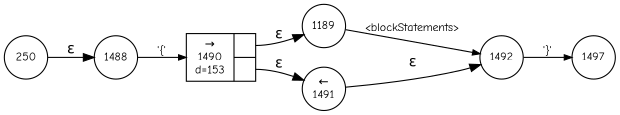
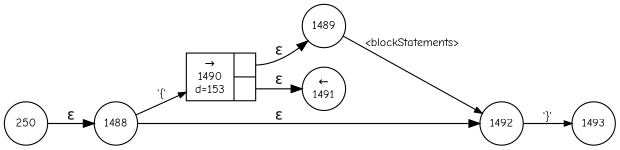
node "1189": label "1189" -> "1489"
node "1497": label "1497" -> "1493"
edge "← 1491" -> "1492": now "1488" -> "1492"
